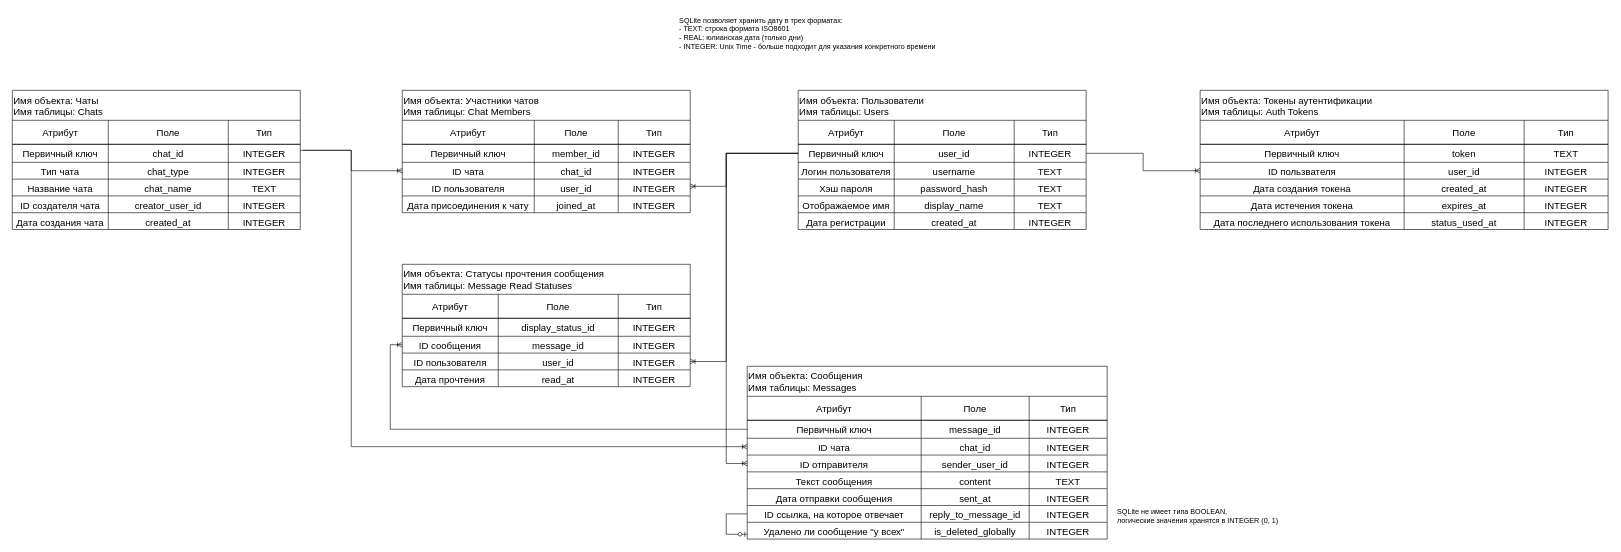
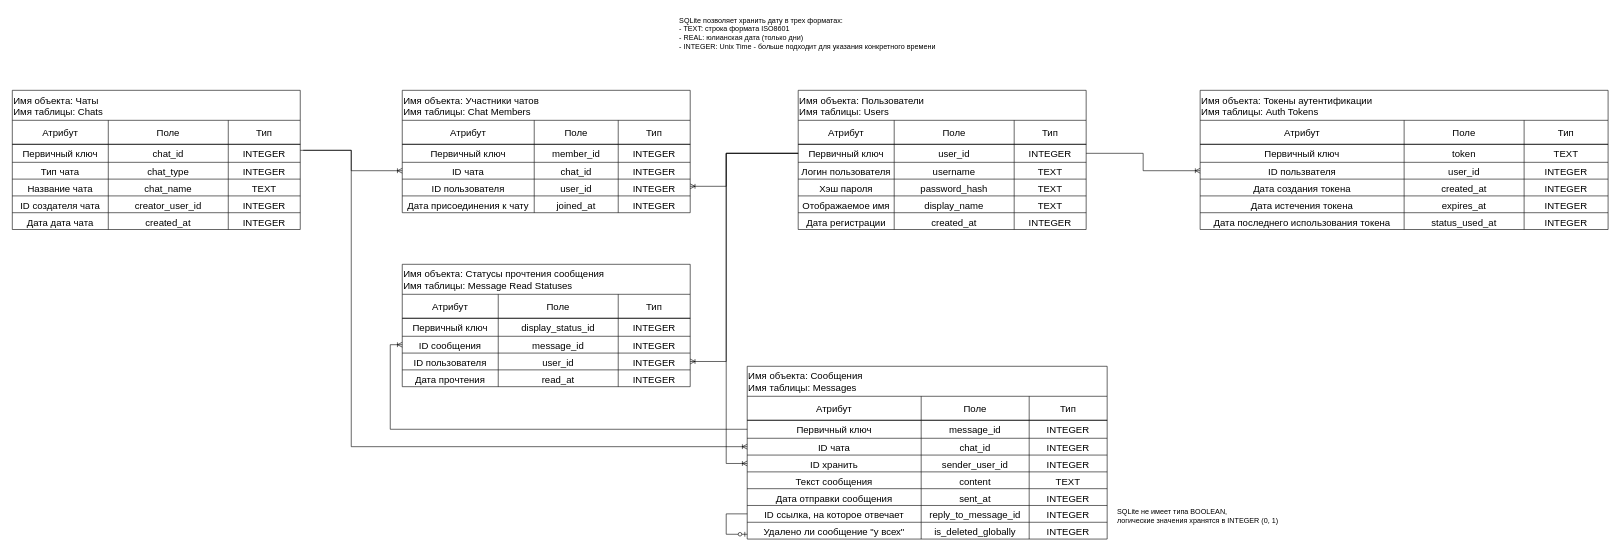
node "Дата создания чата": label "Дата создания чата" -> "Дата дата чата"
node "ID отправителя": label "ID отправителя" -> "ID хранить"
